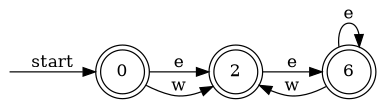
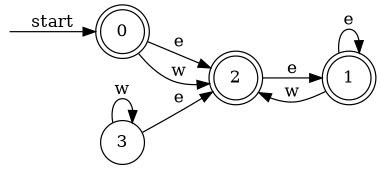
node "6": label "6" -> "1"
node "3": added
